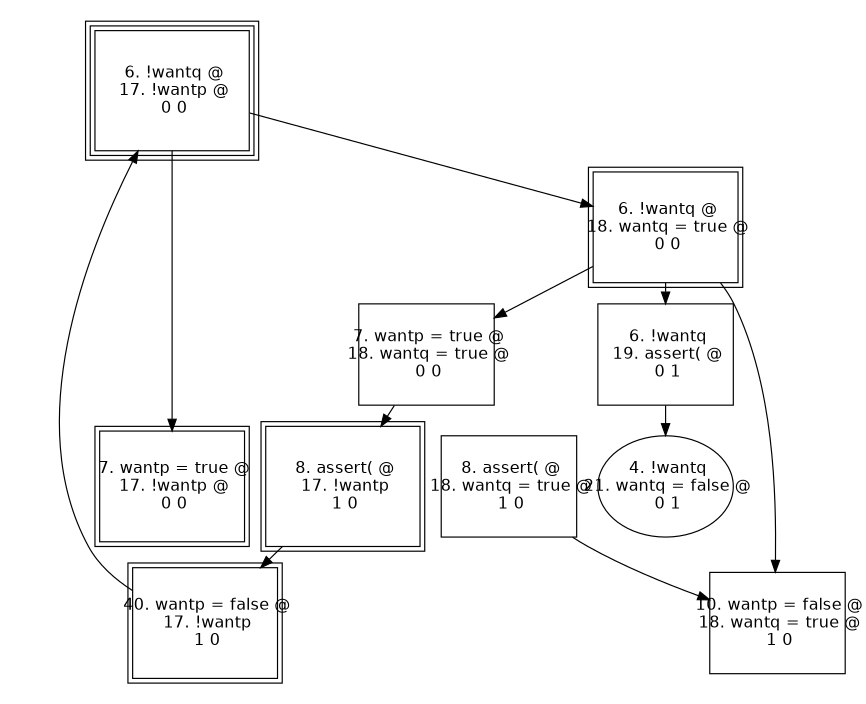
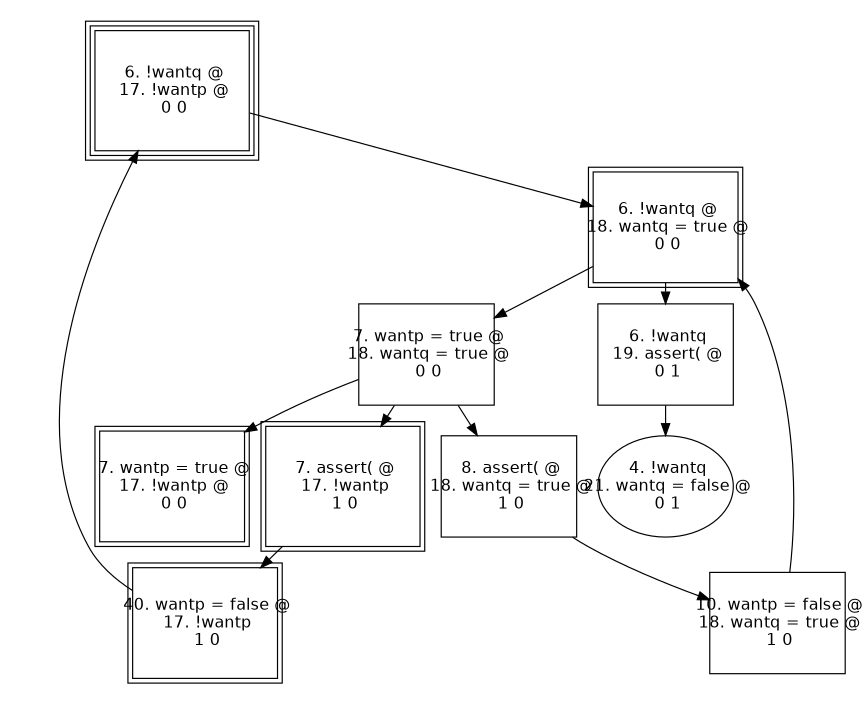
edge "6. !wantq @ 17. !wantp @ 0 0" -> "7. wantp = true @ 17. !wantp @ 0 0": now "7. wantp = true @ 18. wantq = true @ 0 0" -> "7. wantp = true @ 17. !wantp @ 0 0"
edge "7. wantp = true @ 18. wantq = true @ 0 0" -> "8. assert( @ 18. wantq = true @ 1 0": added
edge "6. !wantq @ 18. wantq = true @ 0 0" -> "10. wantp = false @ 18. wantq = true @ 1 0": reversed
node "8. assert( @ 17. !wantp 1 0": label "8. assert( @ 17. !wantp 1 0" -> "7. assert( @ 17. !wantp 1 0"
